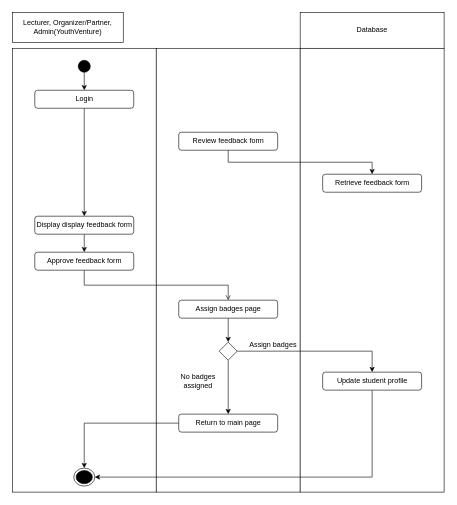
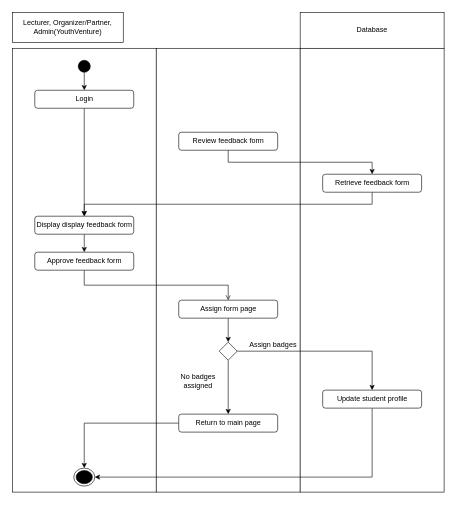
edge "Retrieve feedback form" -> "Display display feedback form": added
node "Assign badges page": label "Assign badges page" -> "Assign form page"
node "Update student profile": moved (372, 381) -> (372, 399)
